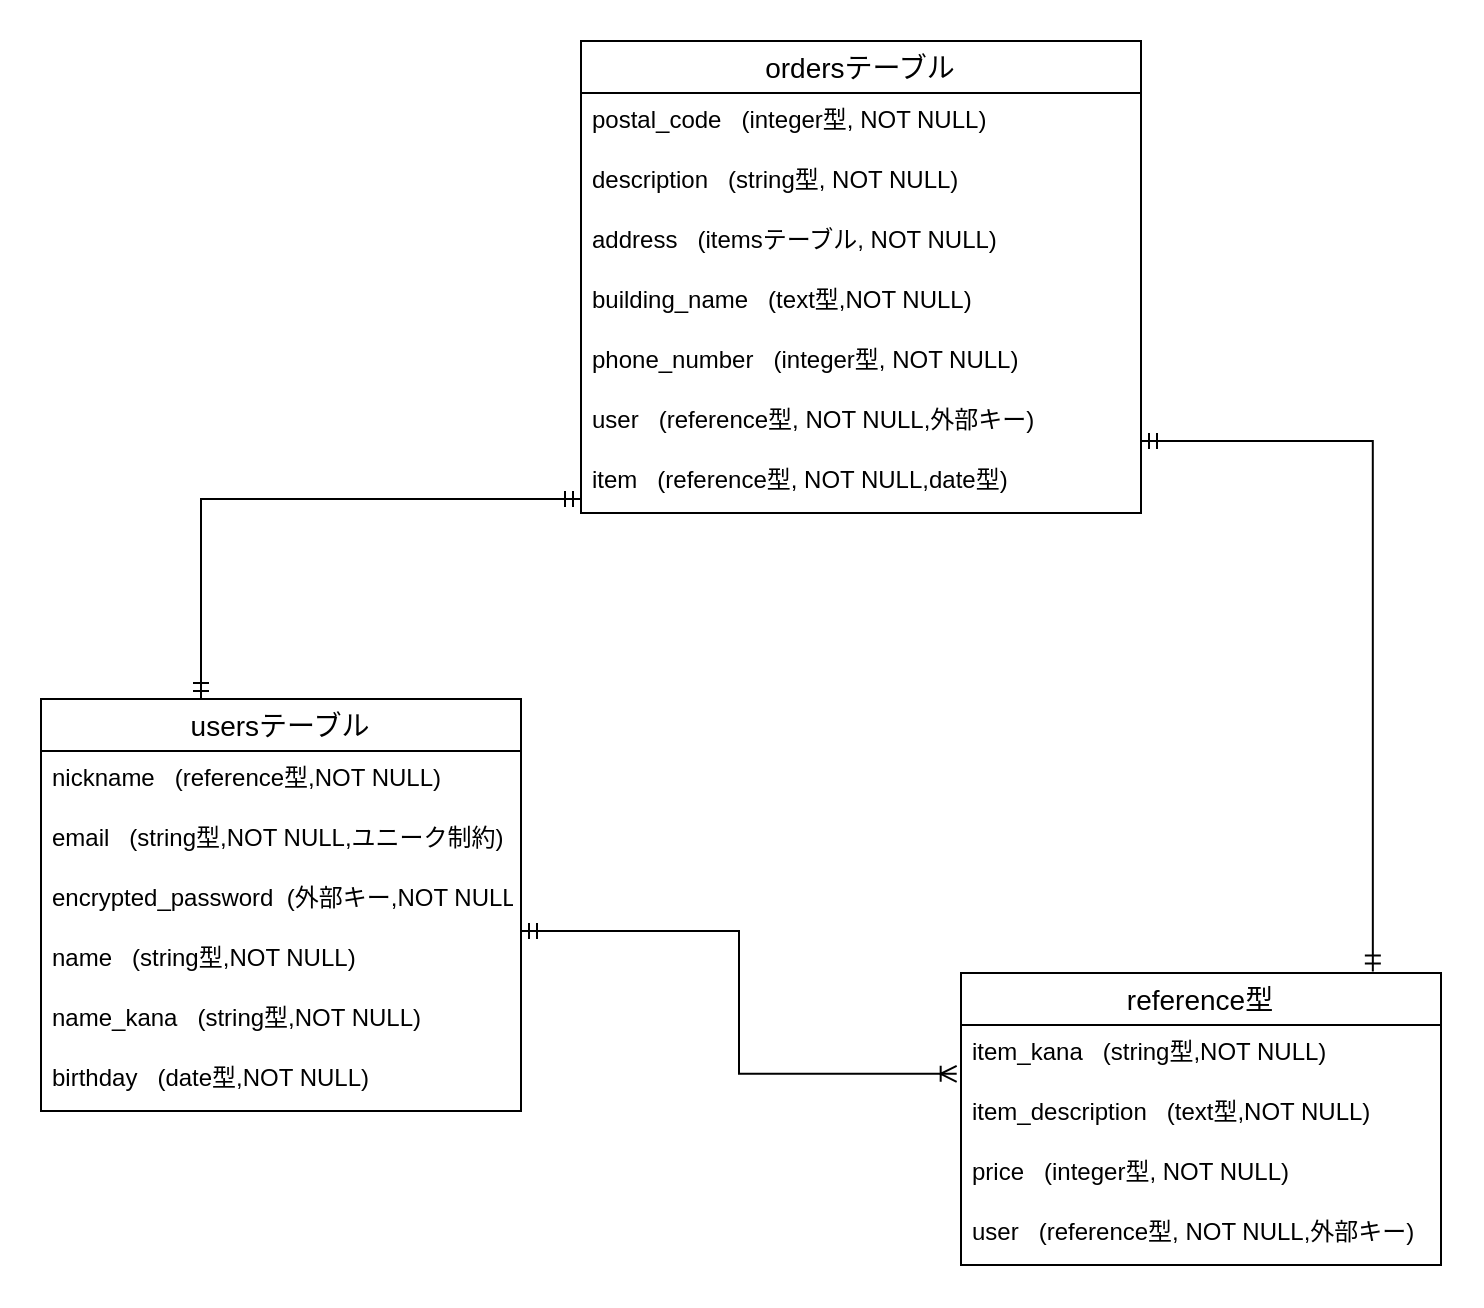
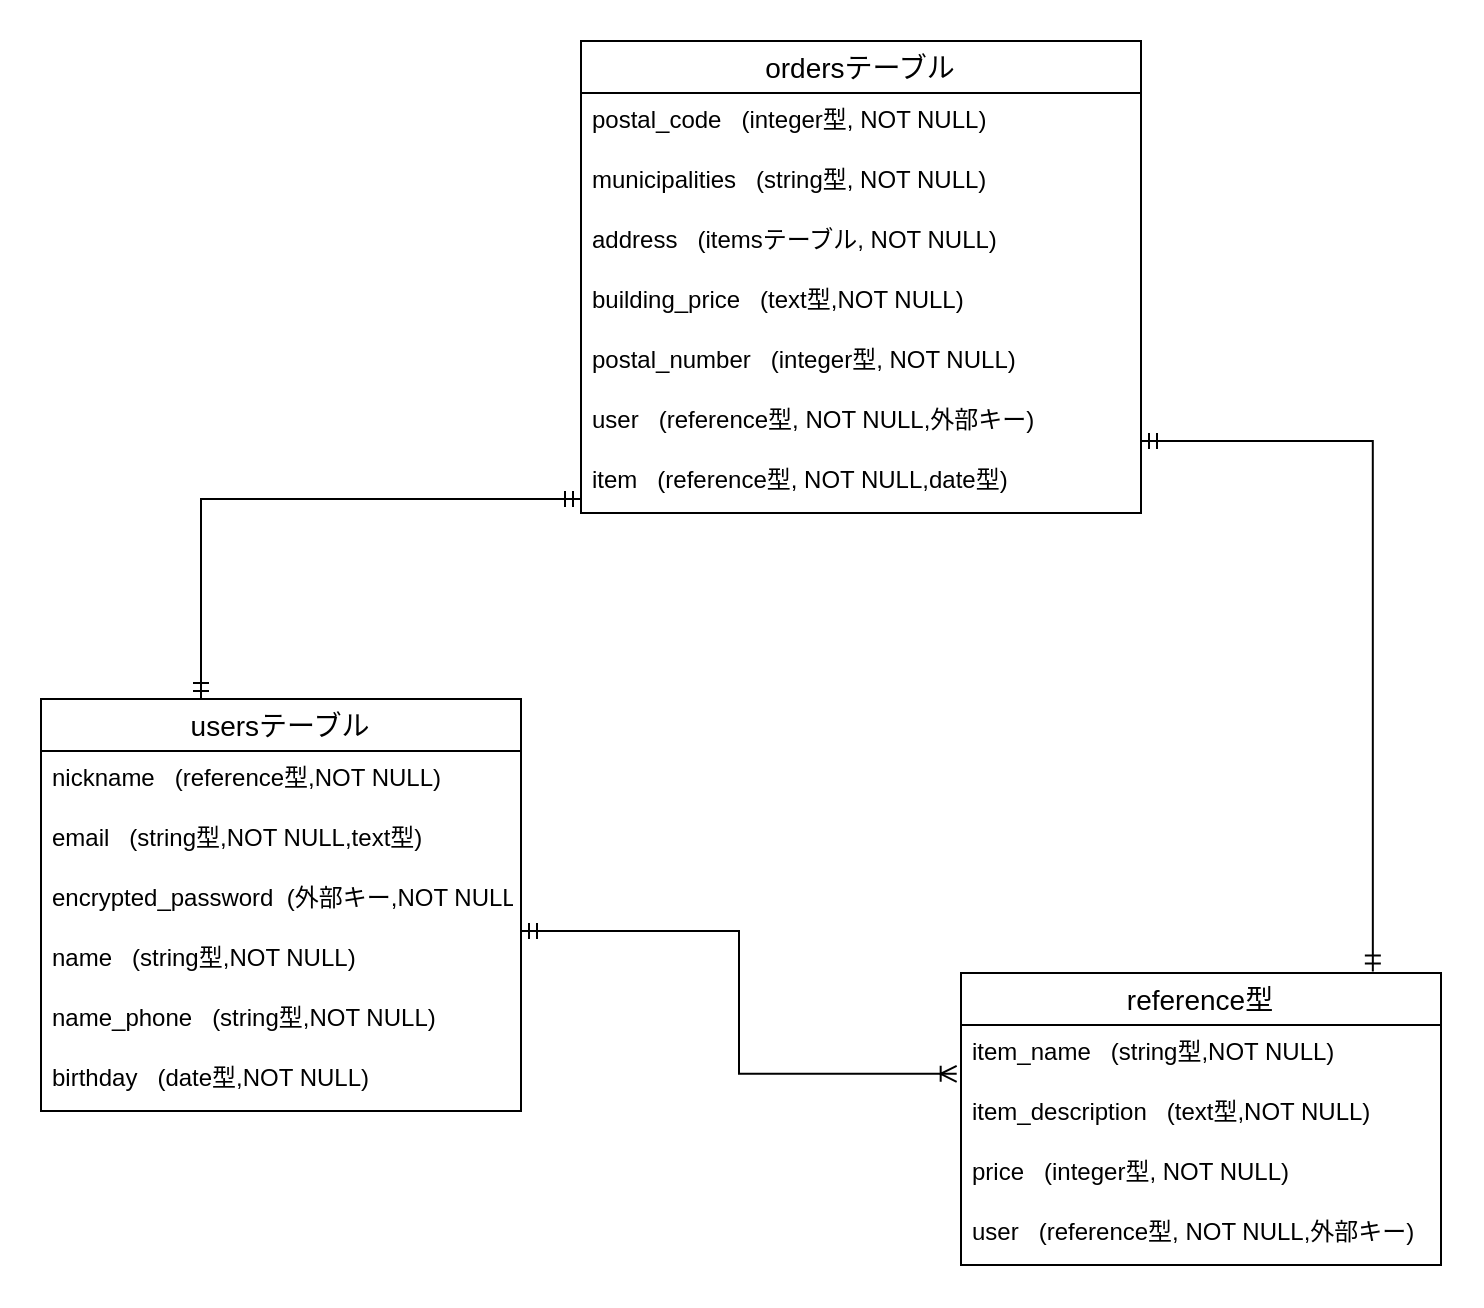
node "description (string型, NOT NULL)": label "description (string型, NOT NULL)" -> "municipalities (string型, NOT NULL)"
node "building_name (text型,NOT NULL)": label "building_name (text型,NOT NULL)" -> "building_price (text型,NOT NULL)"
node "phone_number (integer型, NOT NULL)": label "phone_number (integer型, NOT NULL)" -> "postal_number (integer型, NOT NULL)"
node "email (string型,NOT NULL,ユニーク制約)": label "email (string型,NOT NULL,ユニーク制約)" -> "email (string型,NOT NULL,text型)"
node "name_kana (string型,NOT NULL)": label "name_kana (string型,NOT NULL)" -> "name_phone (string型,NOT NULL)"
node "item_kana (string型,NOT NULL)": label "item_kana (string型,NOT NULL)" -> "item_name (string型,NOT NULL)"
